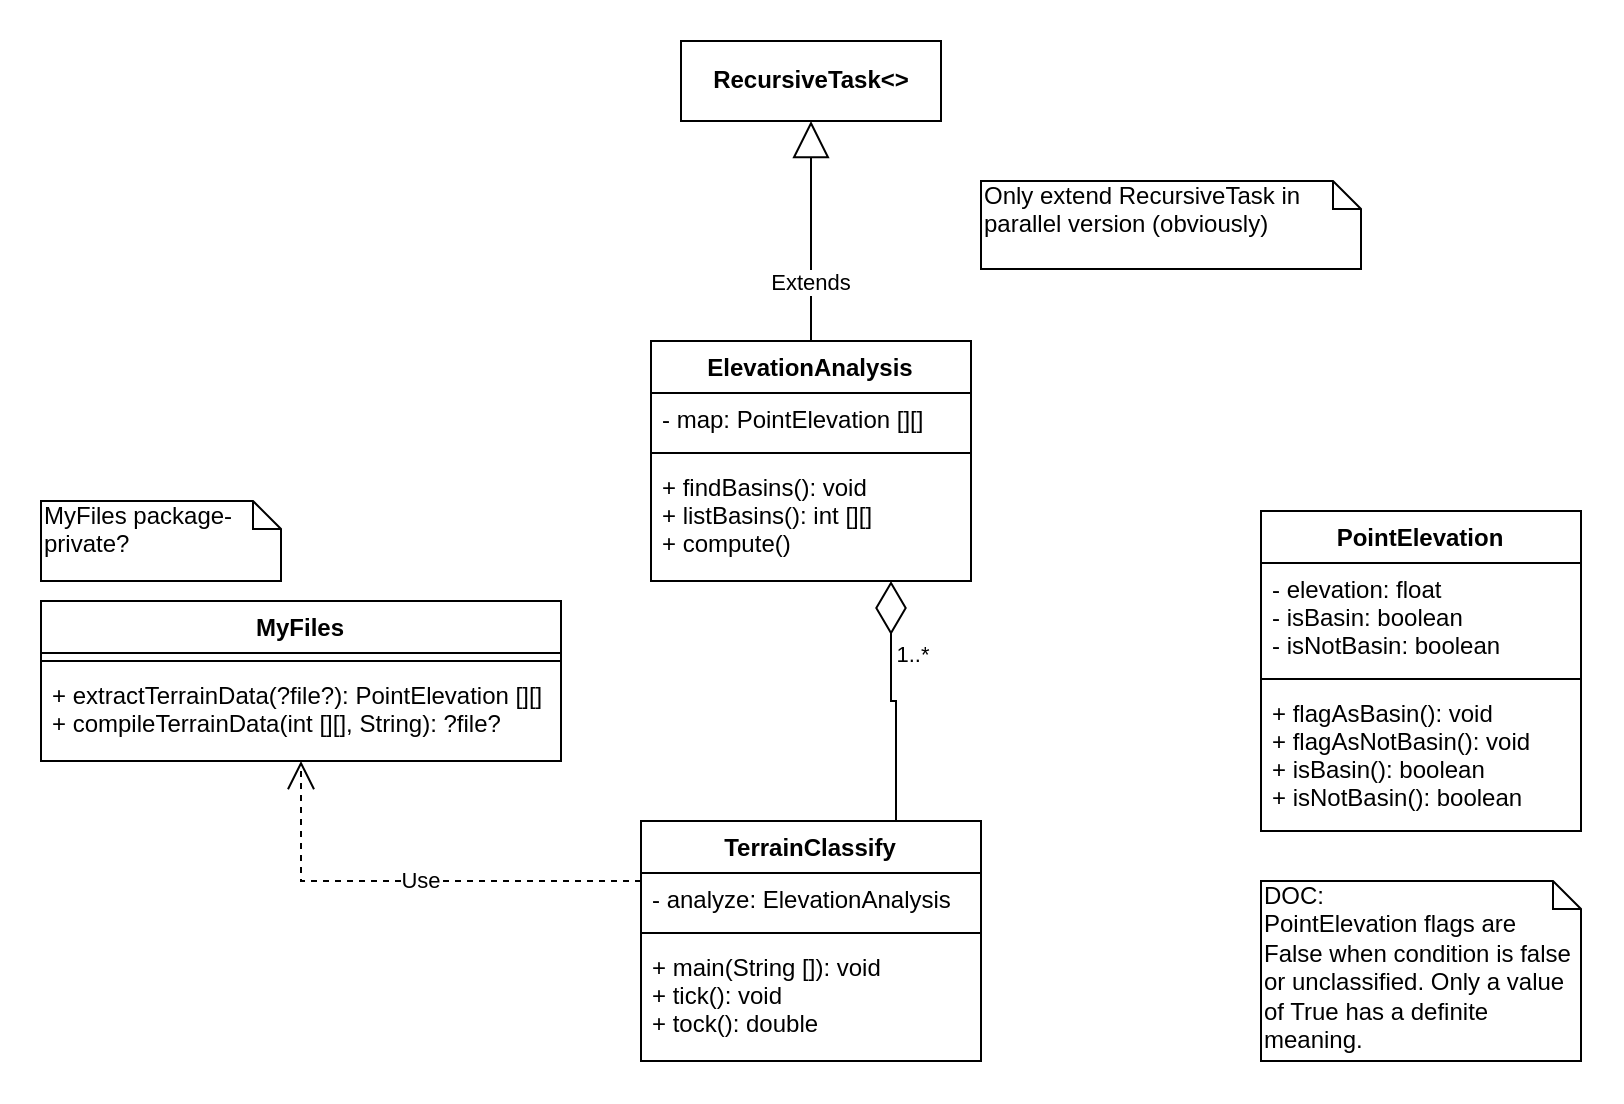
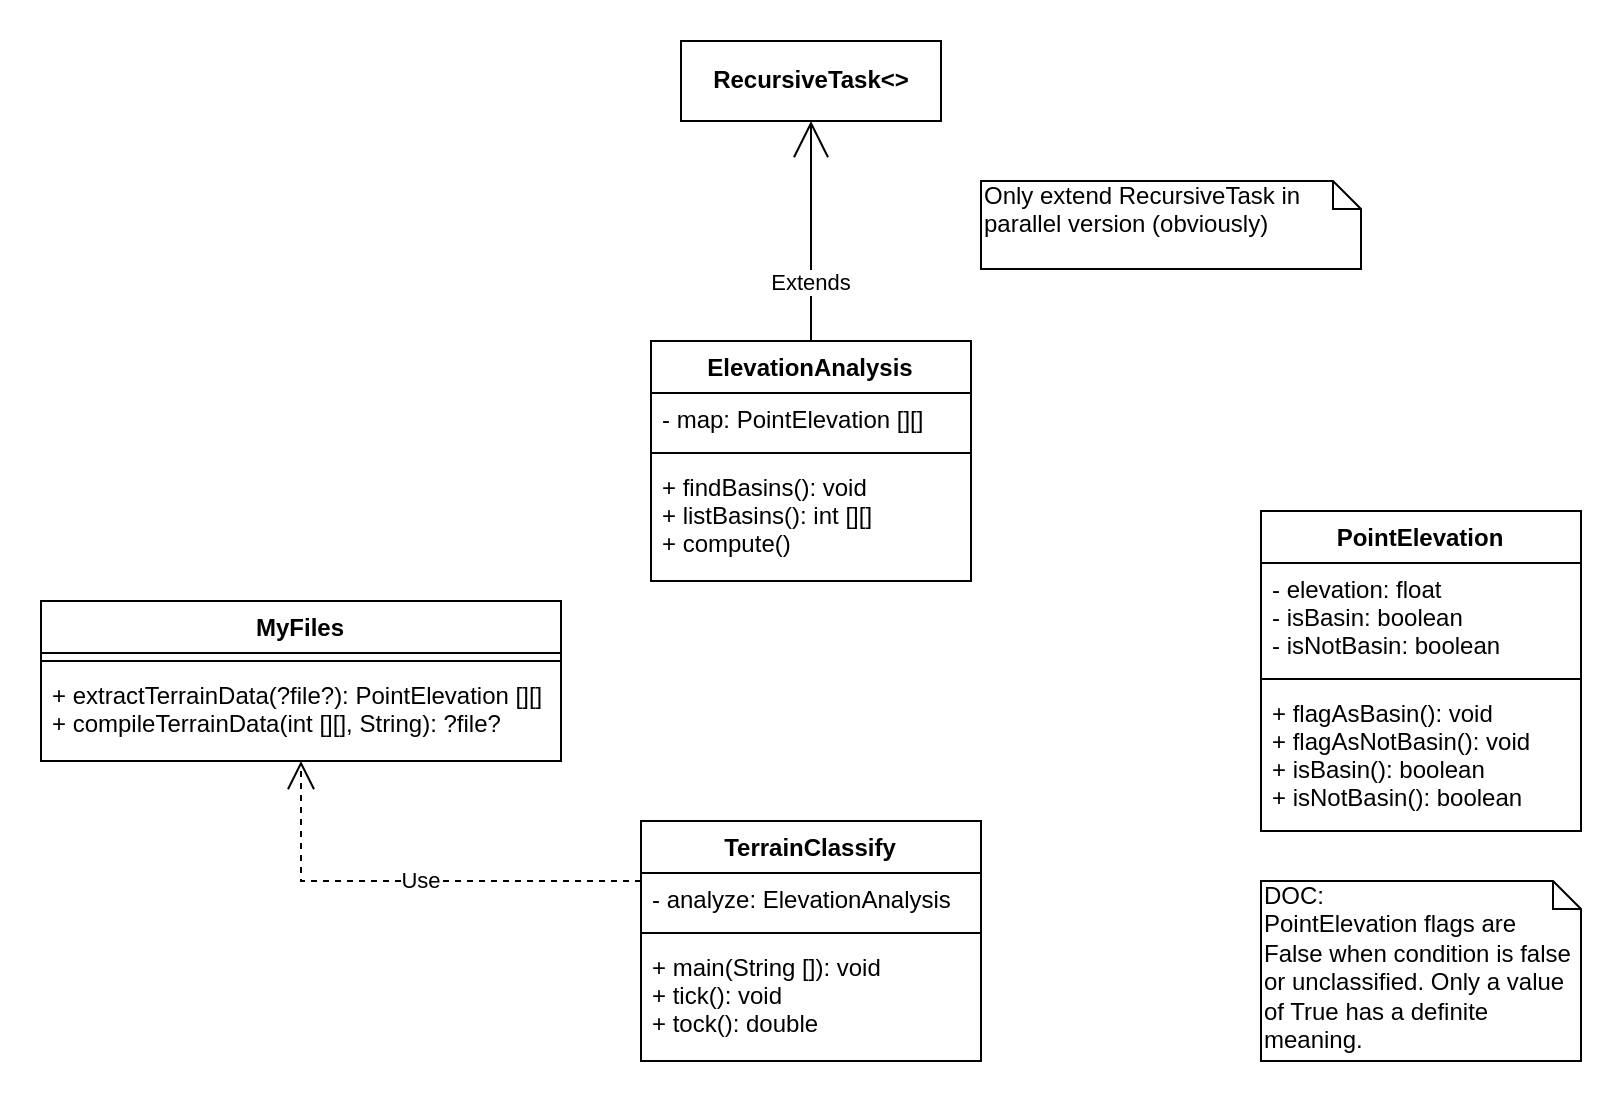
edge "ElevationAnalysis" -> "RecursiveTask<>": arrowhead block -> open
node "MyFiles package-private?": removed
edge "TerrainClassify" -> "ElevationAnalysis": removed, label "1..*"
